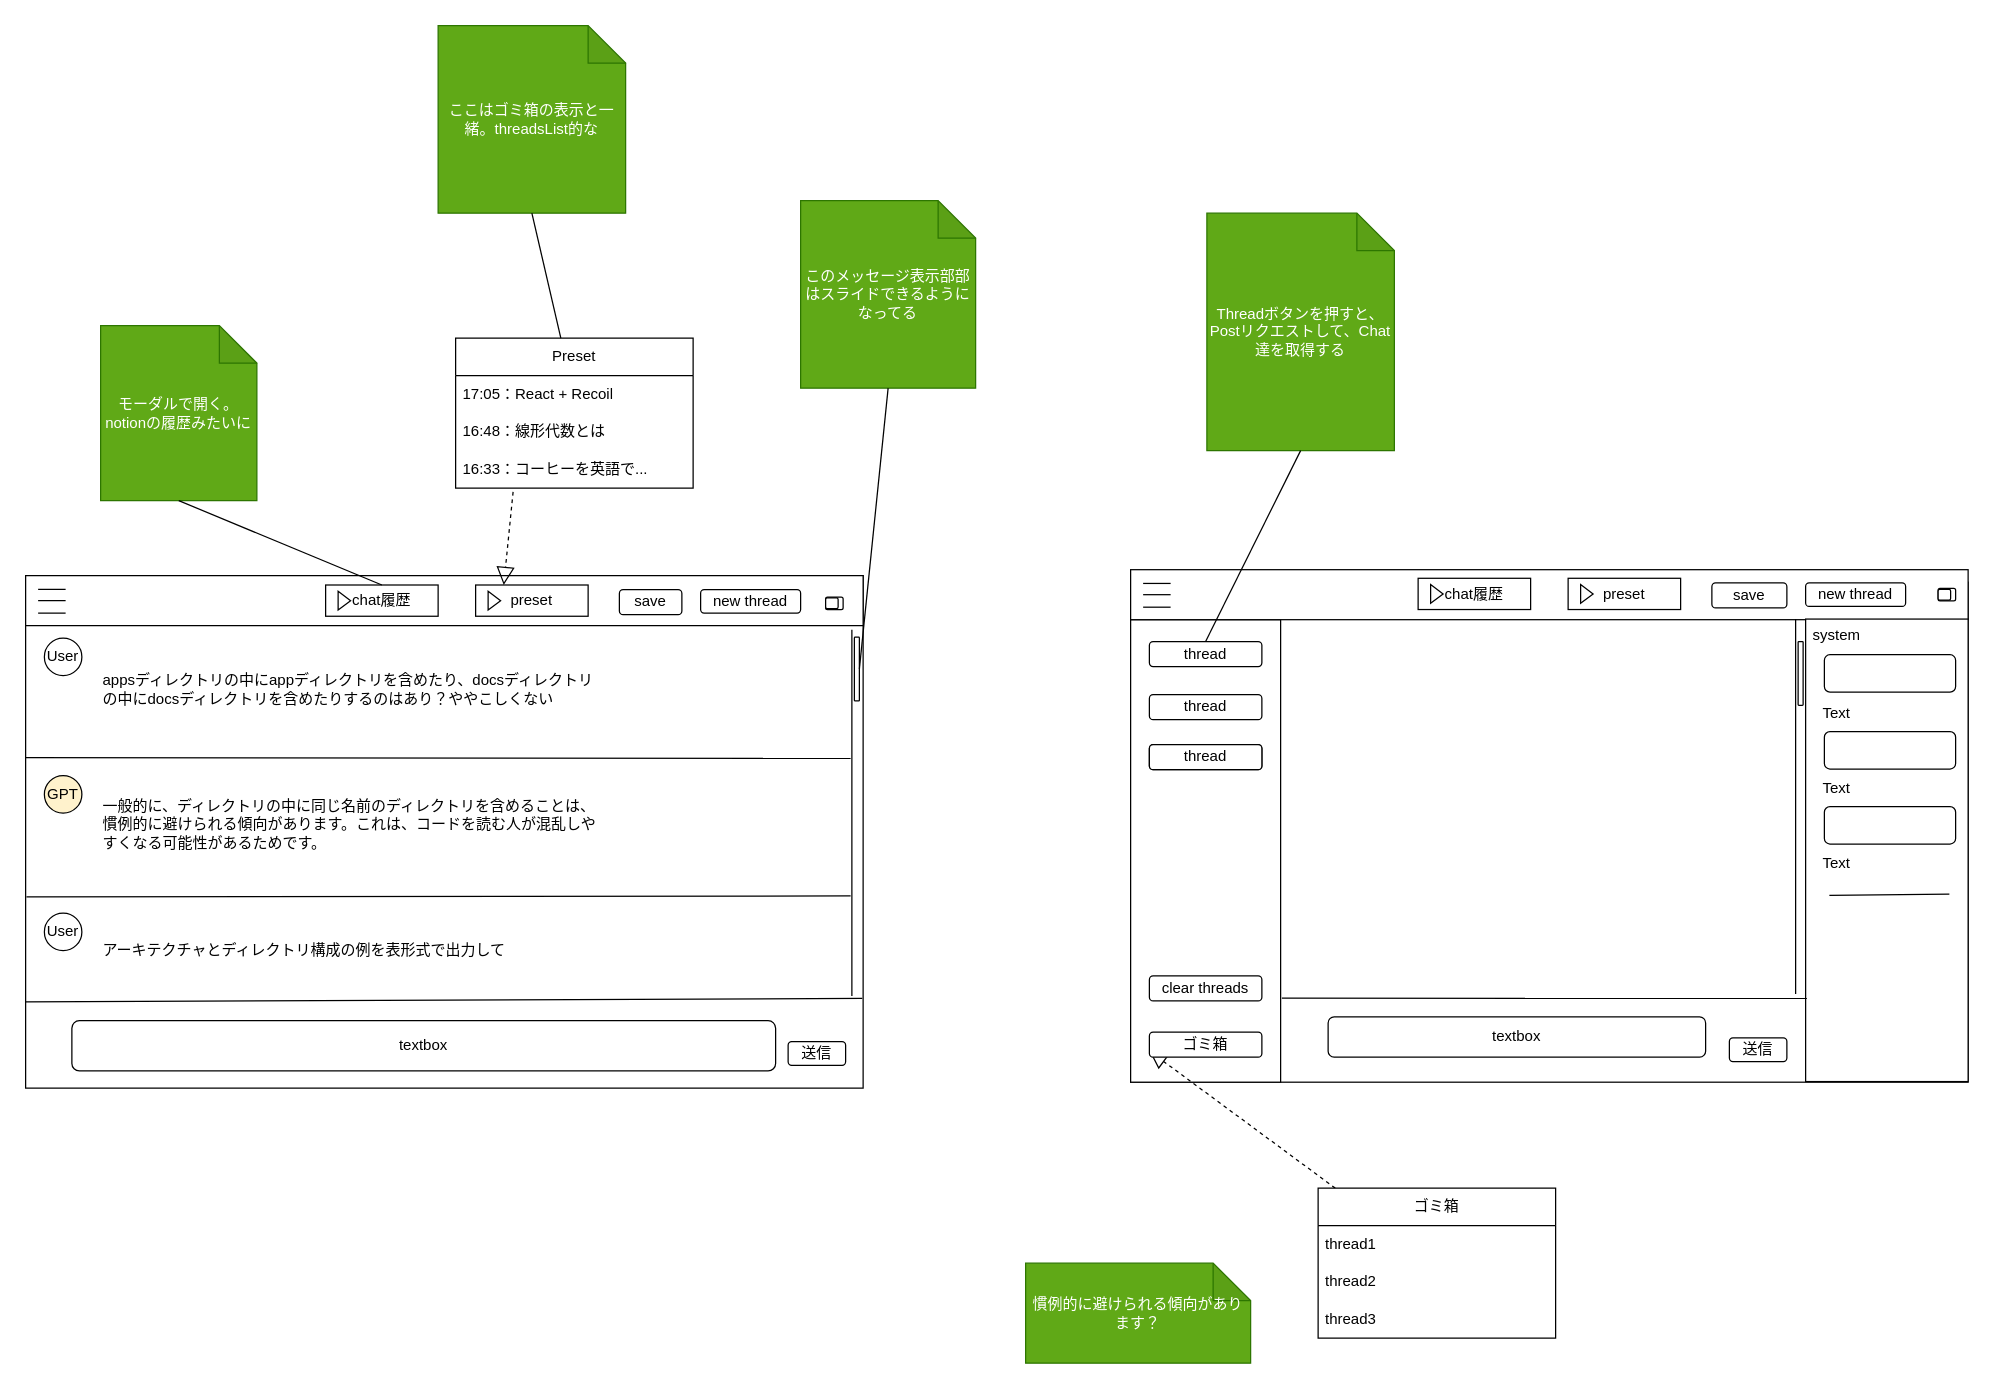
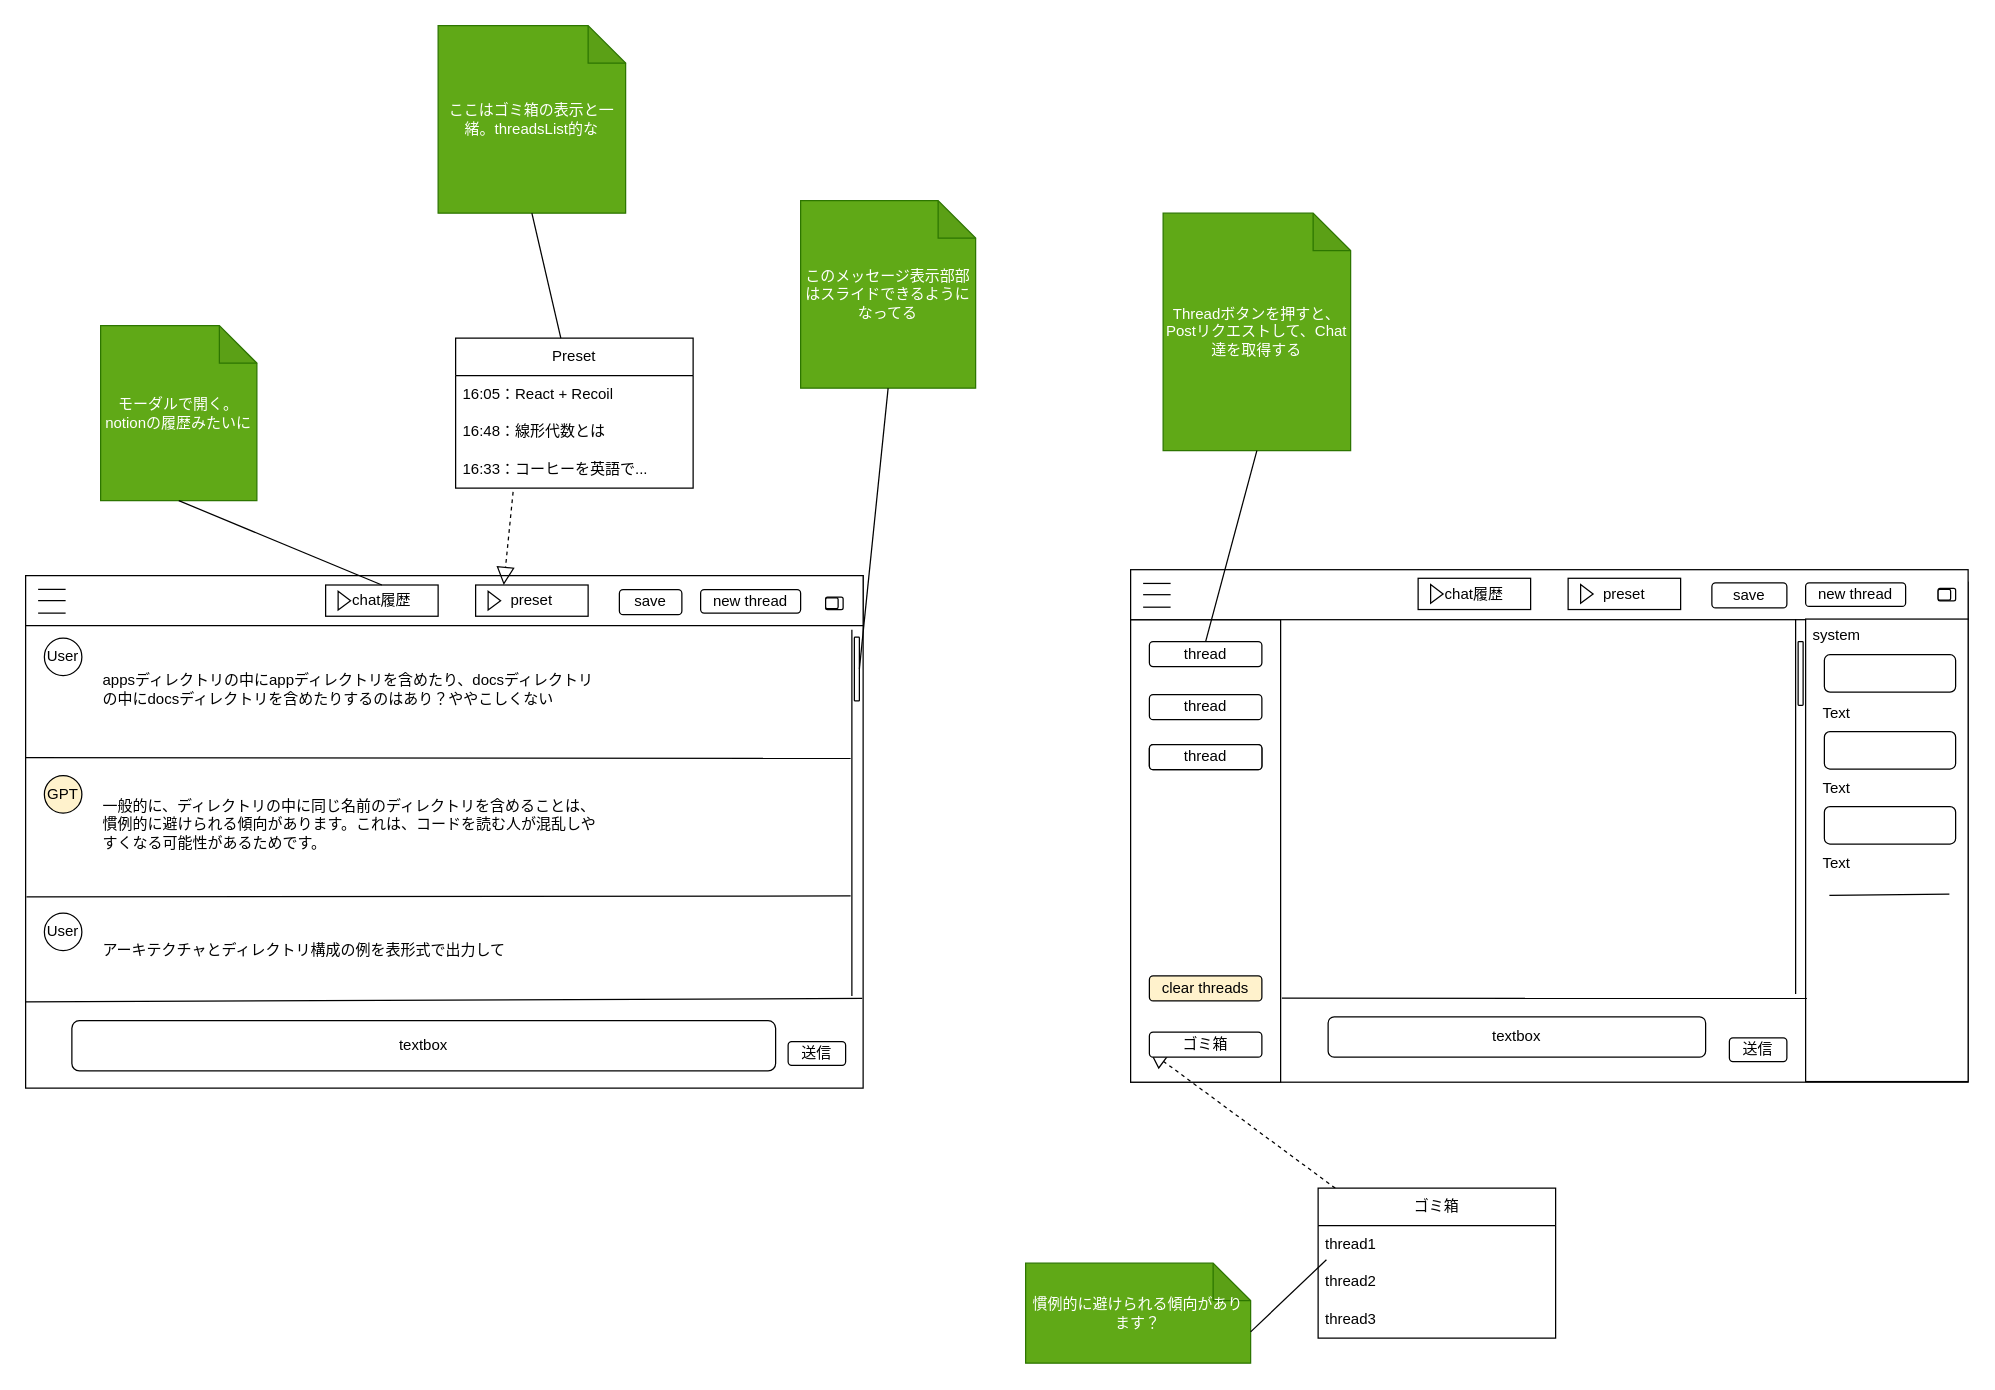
node "Threadボタンを押すと、Postリクエストして、Chat達を取得する": moved (1301, 332) -> (1257, 332)
node "17:05：React + Recoil": label "17:05：React + Recoil" -> "16:05：React + Recoil"
node "clear threads": fillcolor #ffffff -> #fff2cc
edge "thread2" -- "慣例的に避けられる傾向があります？": added
